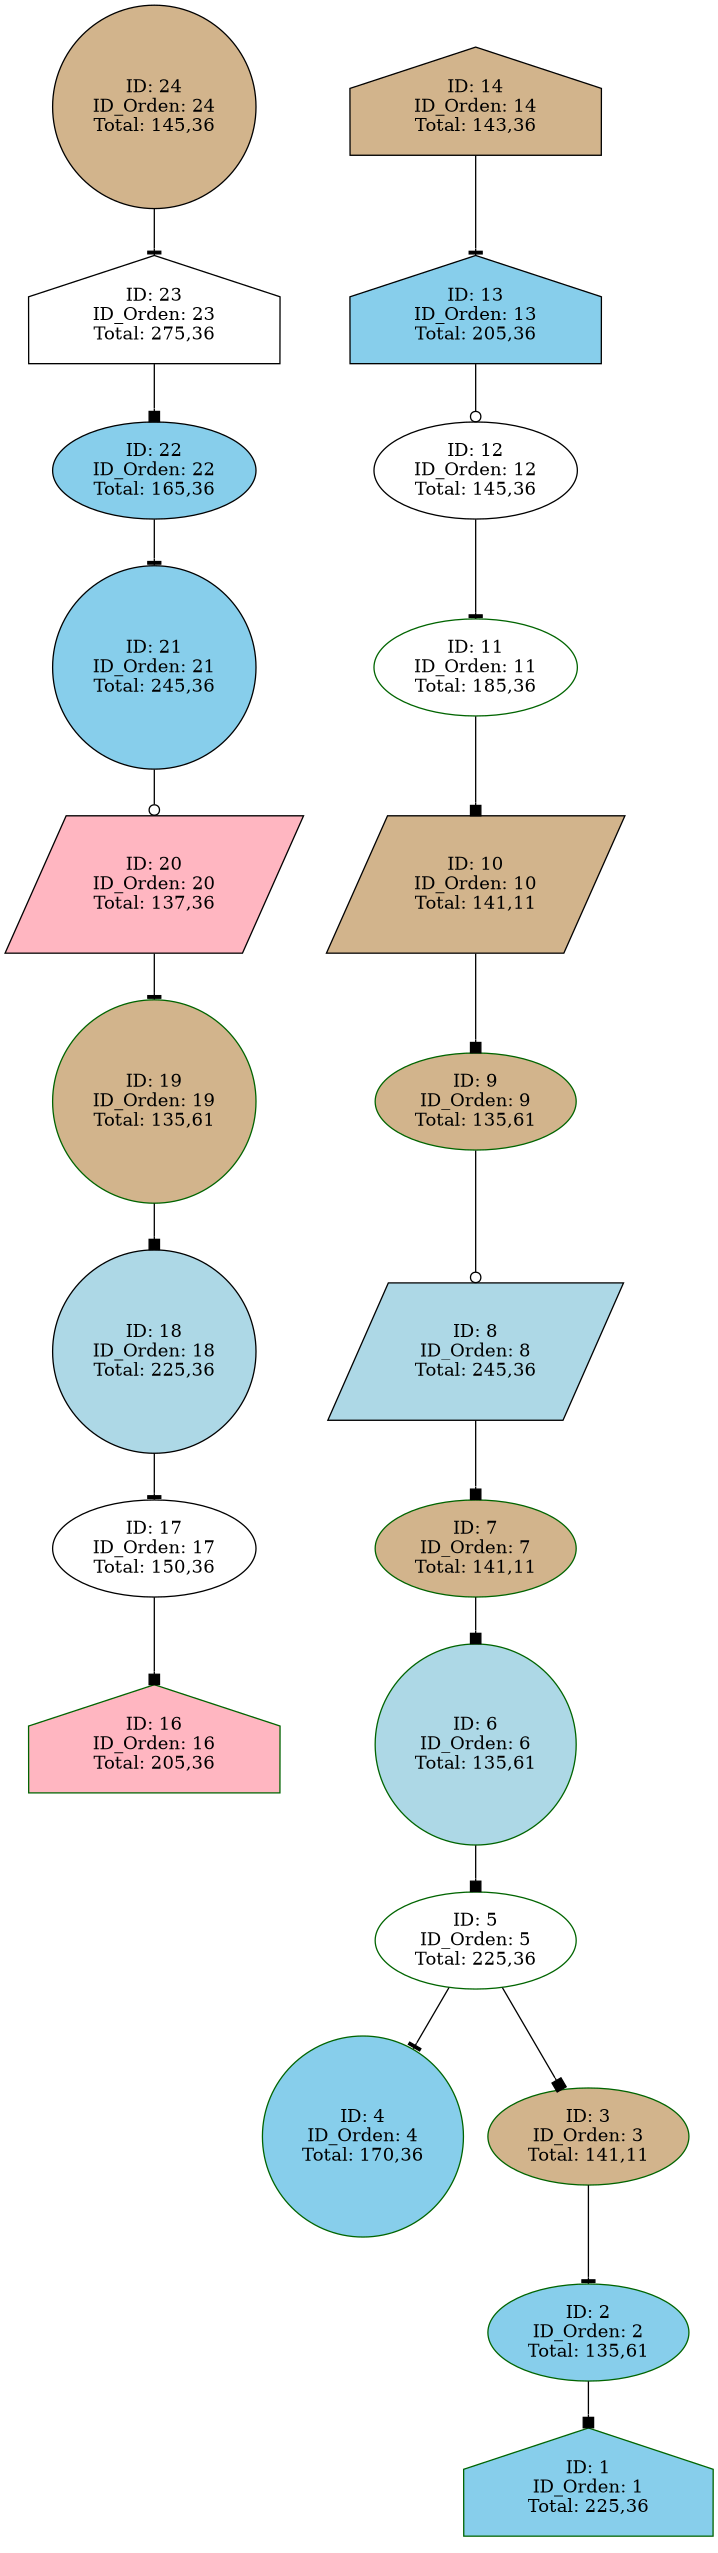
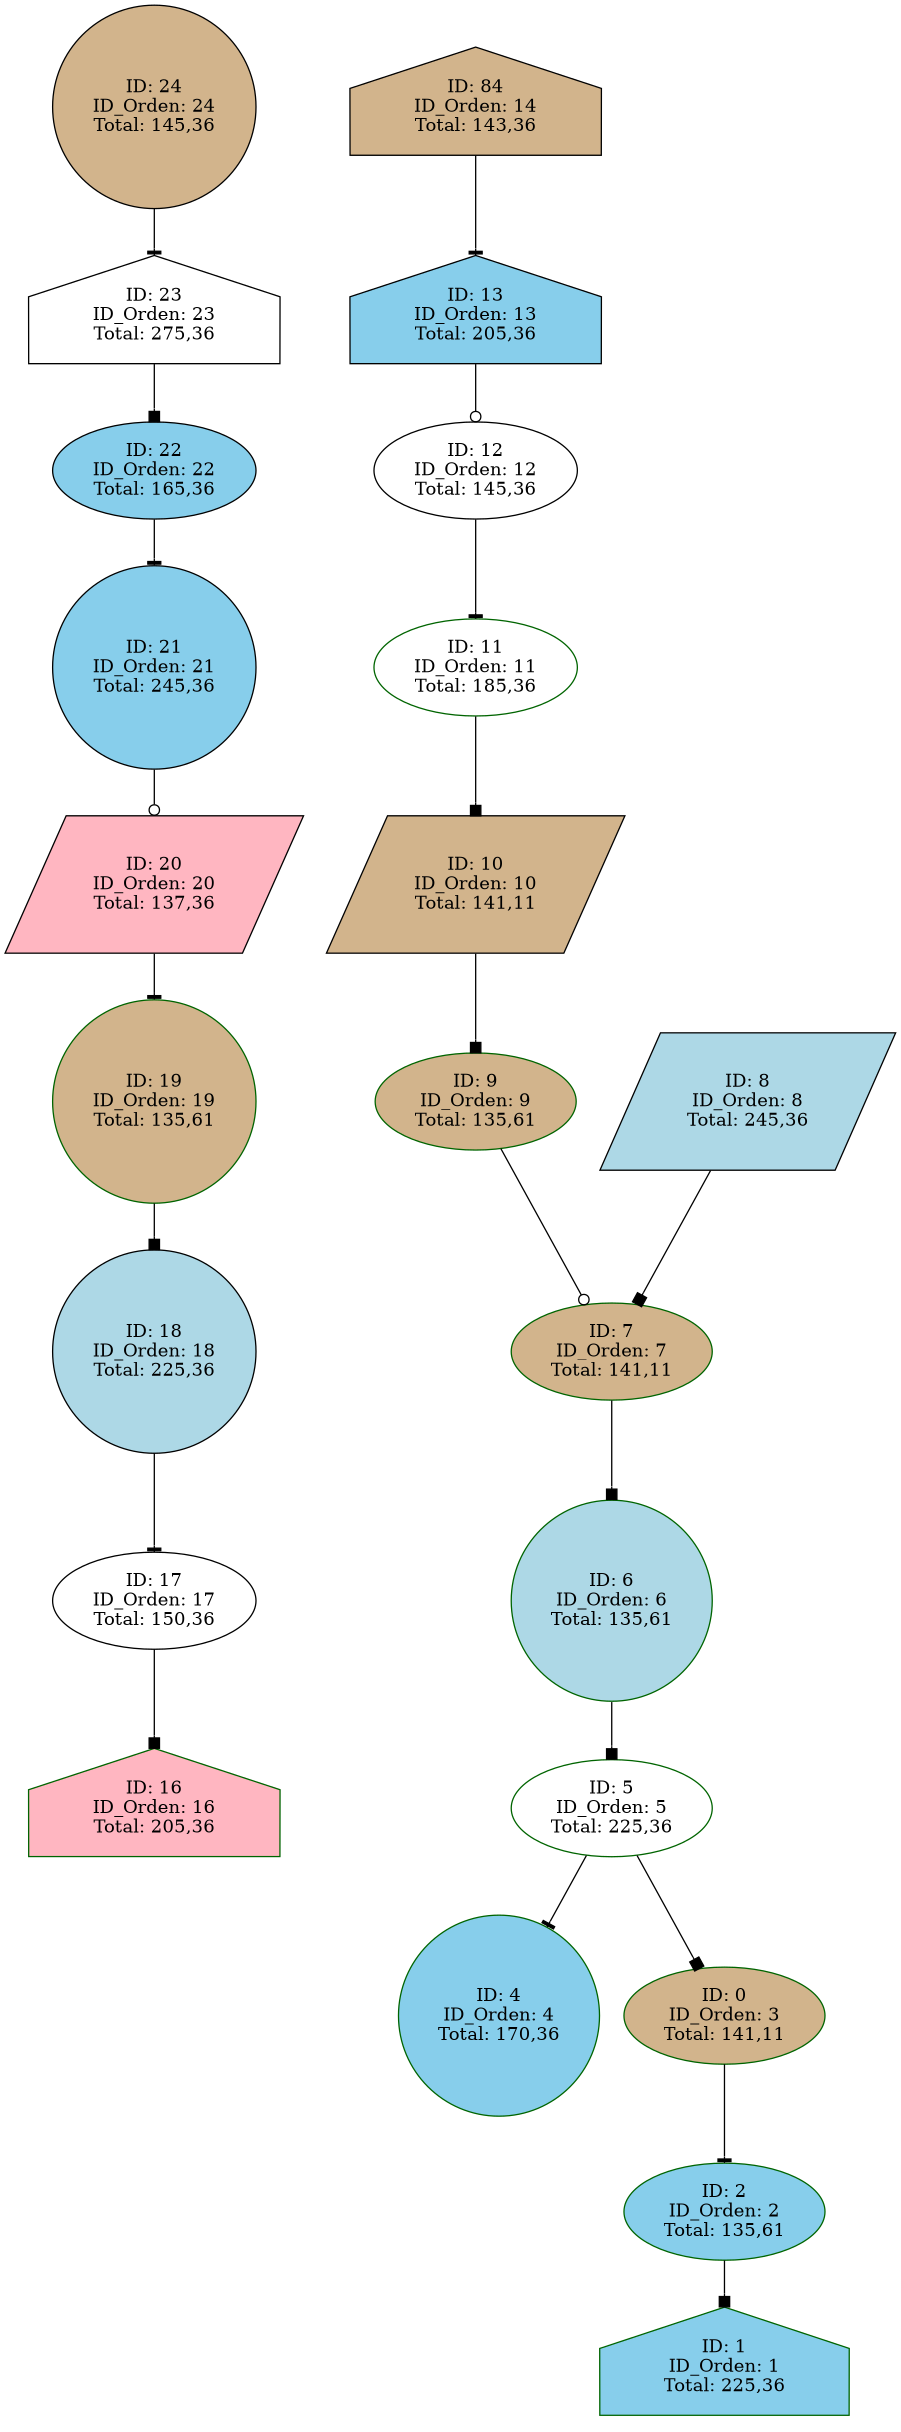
node "ID: 14 ID_Orden: 14 Total: 143,36": label "ID: 14 ID_Orden: 14 Total: 143,36" -> "ID: 84 ID_Orden: 14 Total: 143,36"
edge "ID: 9 ID_Orden: 9 Total: 135,61" -> "ID: 8 ID_Orden: 8 Total: 245,36": now "ID: 9 ID_Orden: 9 Total: 135,61" -> "ID: 7 ID_Orden: 7 Total: 141,11"
node "ID: 3 ID_Orden: 3 Total: 141,11": label "ID: 3 ID_Orden: 3 Total: 141,11" -> "ID: 0 ID_Orden: 3 Total: 141,11"
